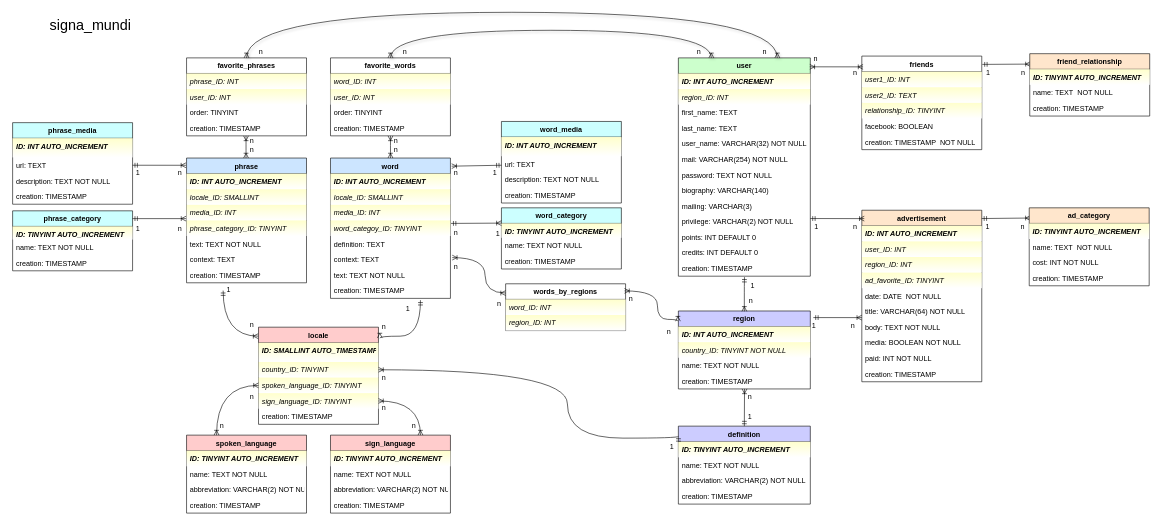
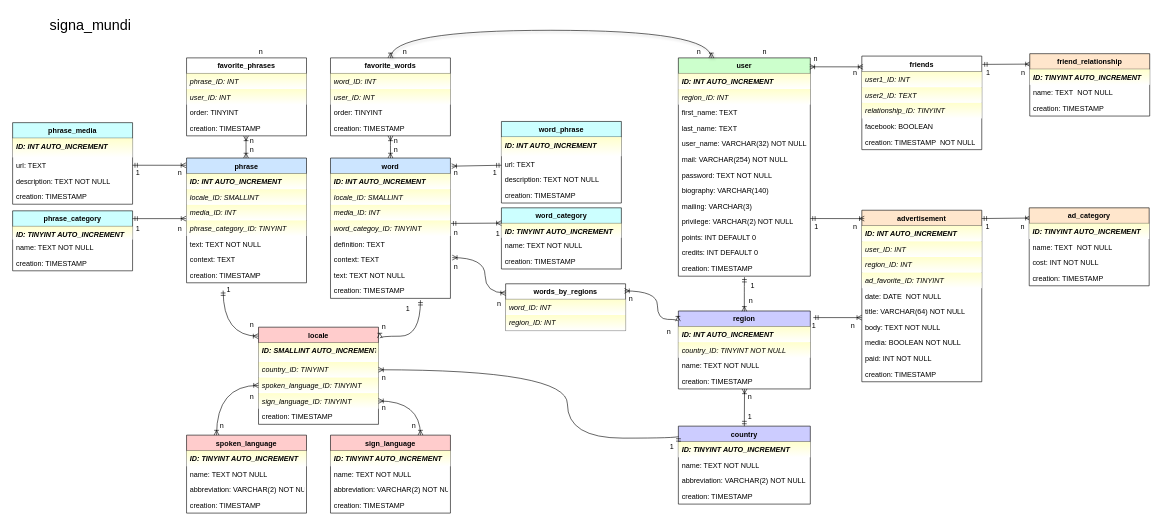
edge "favorite_phrases" -- "user": removed
node "word_media": label "word_media" -> "word_phrase"
node "ID: SMALLINT AUTO_TIMESTAMP": label "ID: SMALLINT AUTO_TIMESTAMP" -> "ID: SMALLINT AUTO_INCREMENT"
node "definition": label "definition" -> "country"
